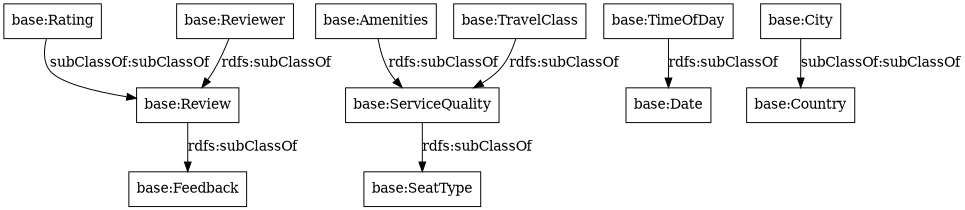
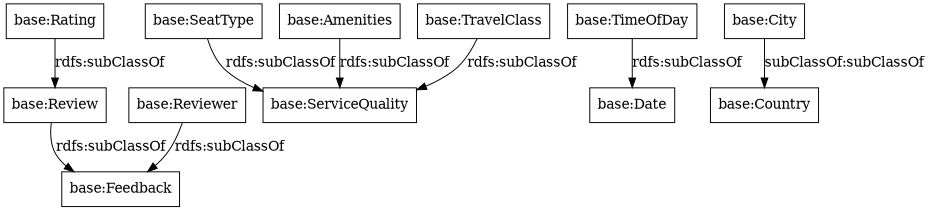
edge "base:Reviewer" -> "base:Review": now "base:Reviewer" -> "base:Feedback"
edge "base:Rating" -> "base:Review": label "subClassOf:subClassOf" -> "rdfs:subClassOf"
edge "base:ServiceQuality" -> "base:SeatType": reversed
